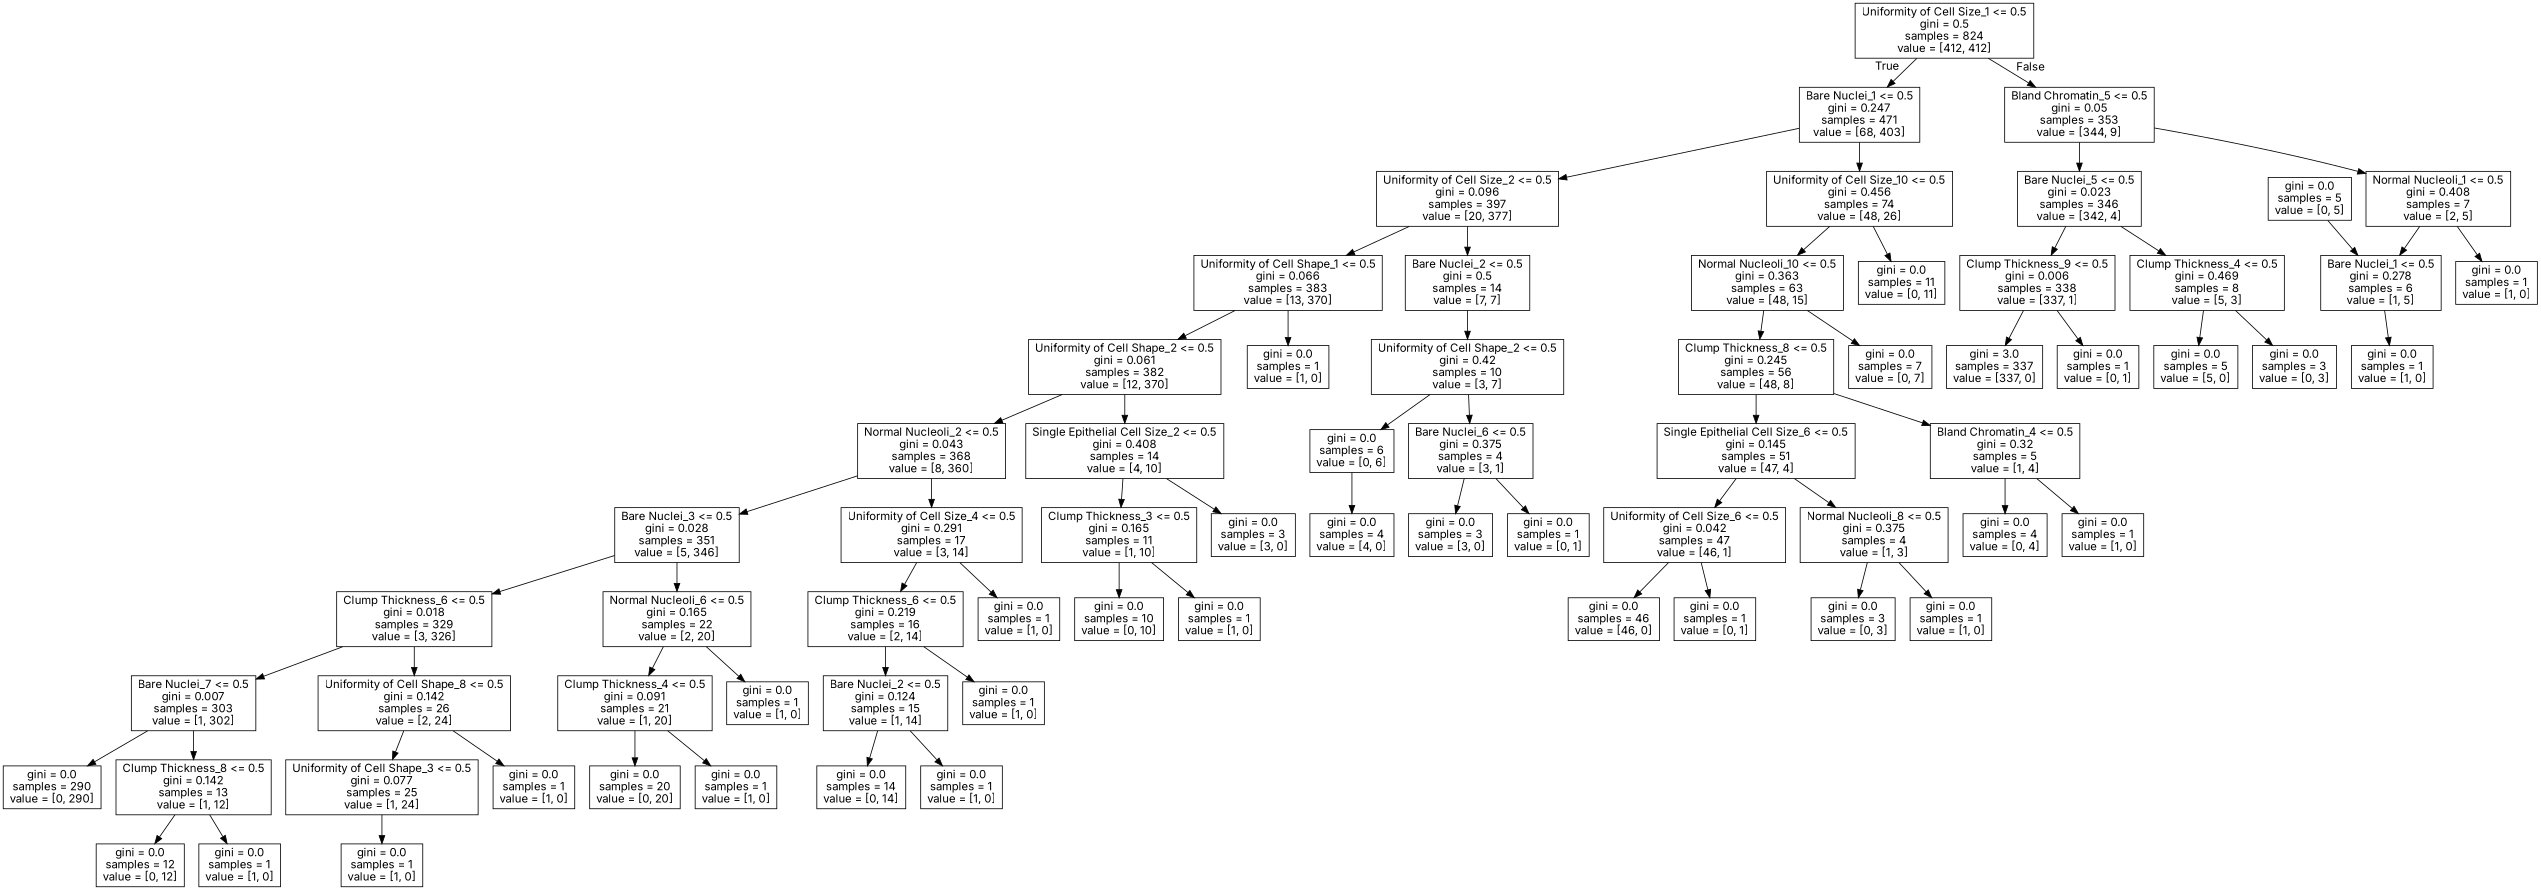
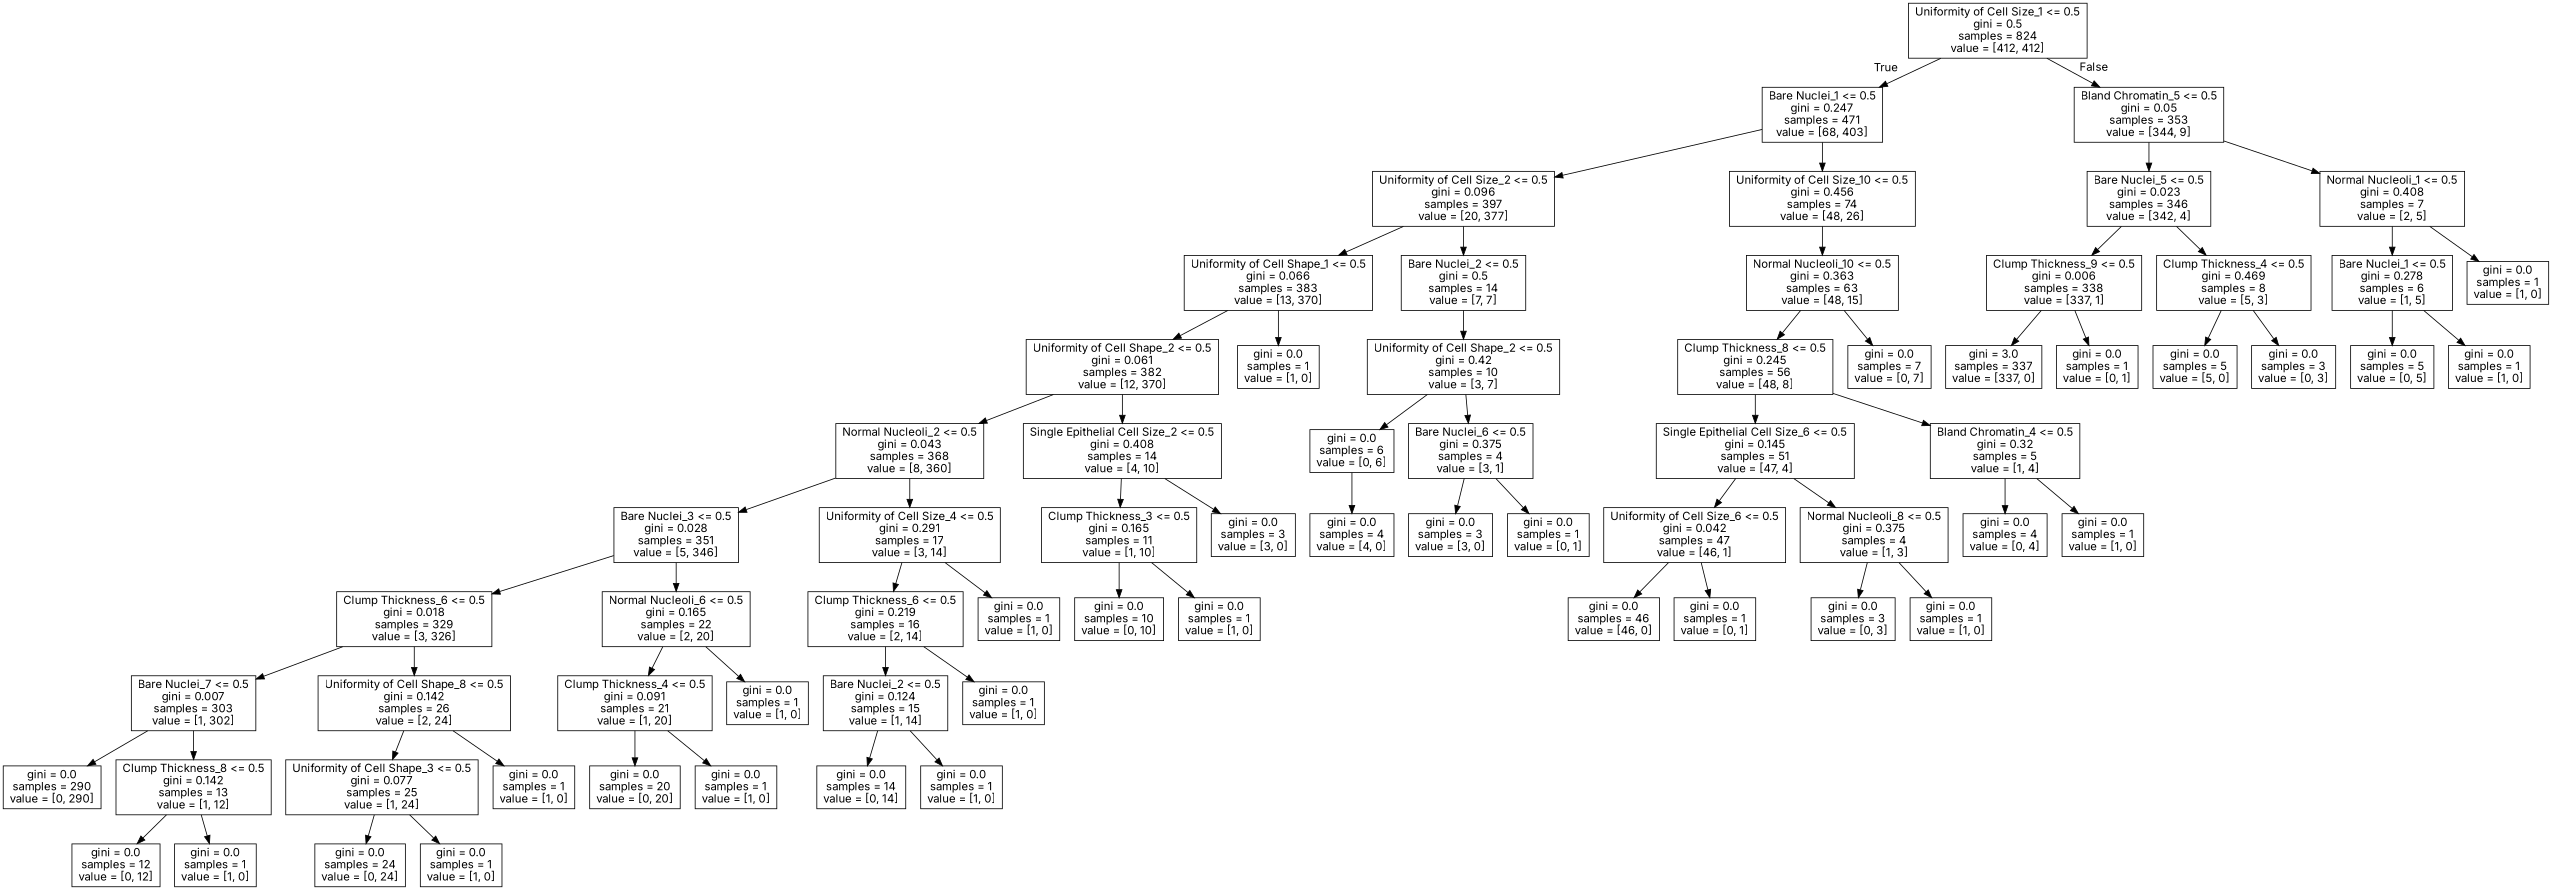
edge "gini = 0.0 samples = 5 value = [0, 5]" -> "Bare Nuclei_1 <= 0.5 gini = 0.278 samples = 6 value = [1, 5]": reversed
node "gini = 0.0 samples = 11 value = [0, 11]": removed
node "gini = 0.0 samples = 24 value = [0, 24]": added
